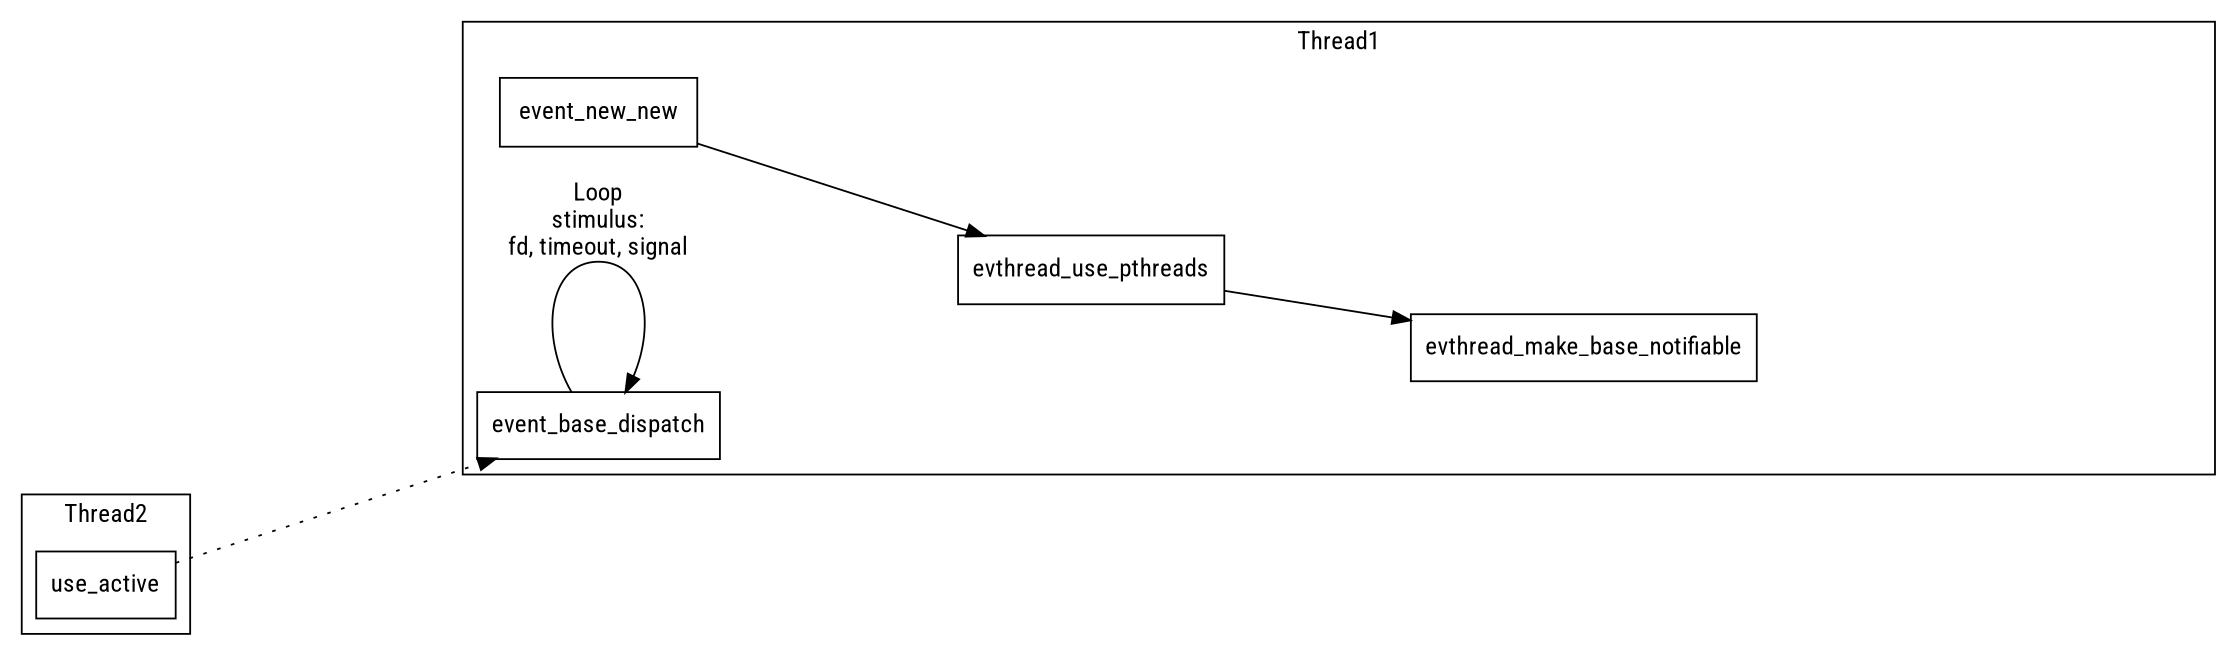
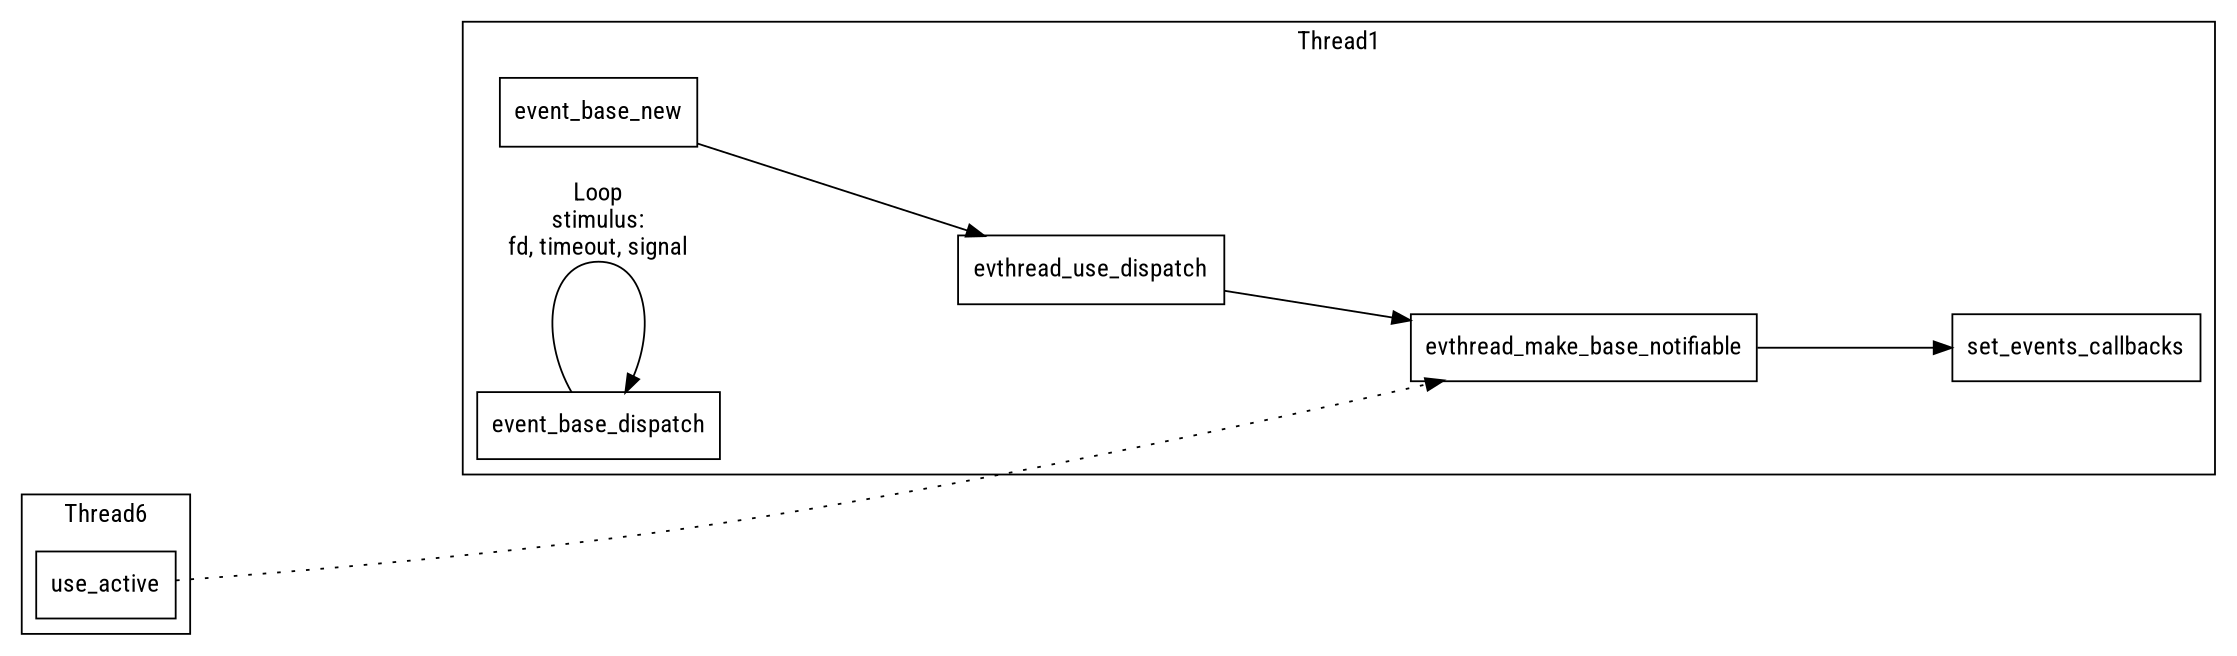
node "event_new_new": label "event_new_new" -> "event_base_new"
node "evthread_use_pthreads": label "evthread_use_pthreads" -> "evthread_use_dispatch"
node "set_events_callbacks": added
edge "use_active" -> "event_base_dispatch": now "use_active" -> "evthread_make_base_notifiable"
cluster "Thread2": label "Thread2" -> "Thread6"
